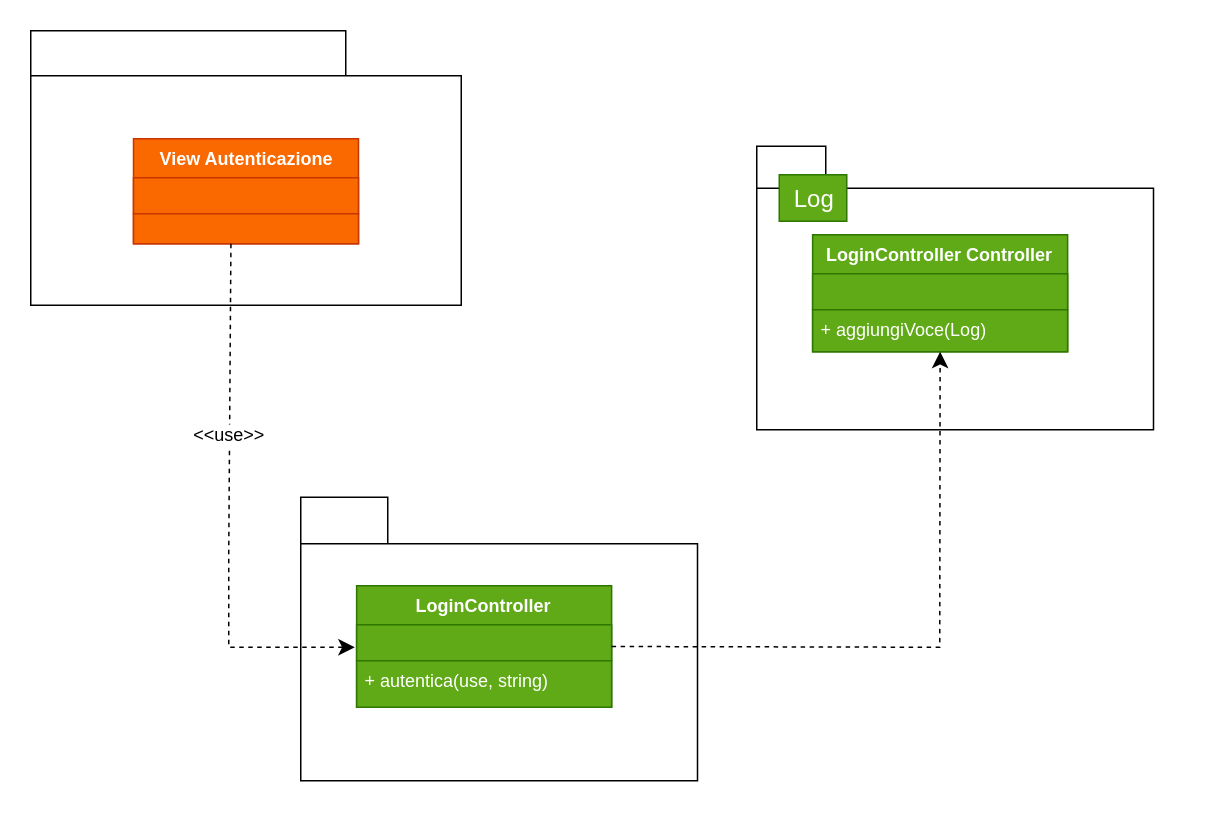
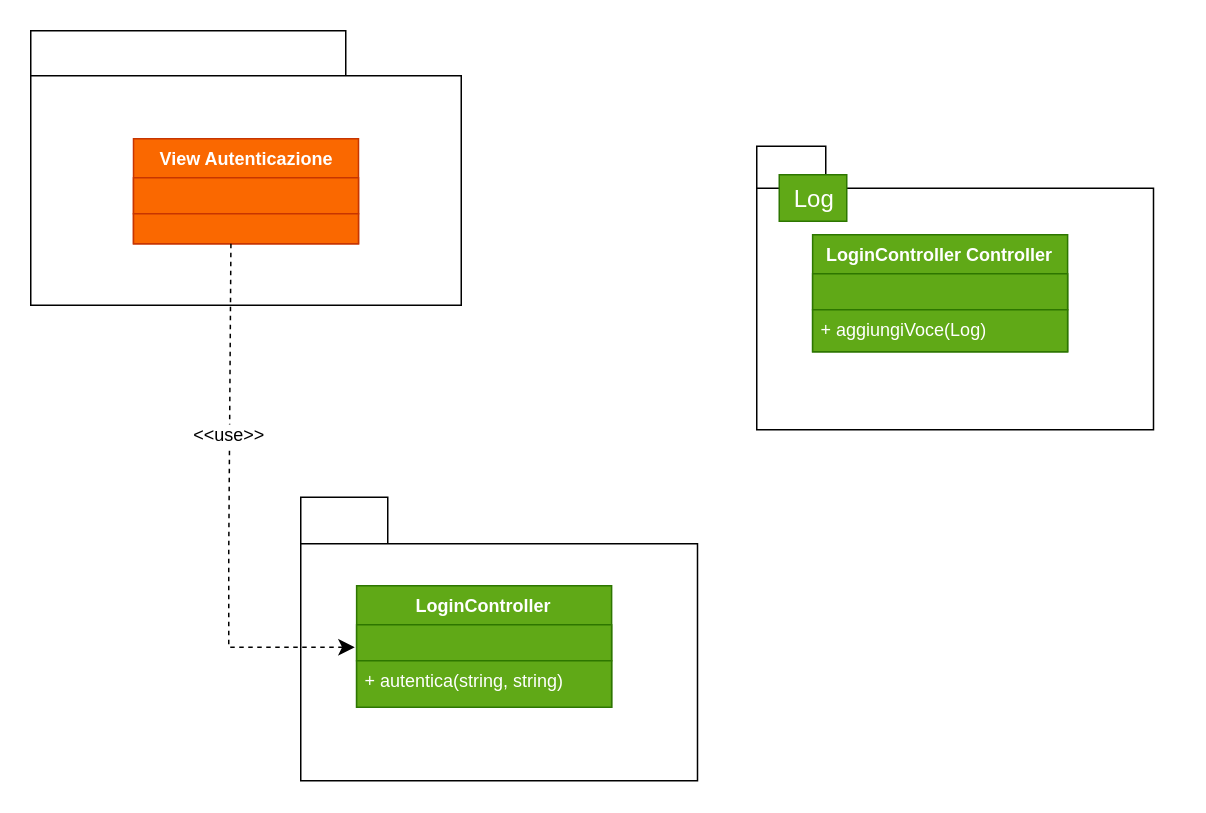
edge "LoginController" -> "LoginController Controller": removed
node "+ autentica(use, string)": label "+ autentica(use, string)" -> "+ autentica(string, string)"
